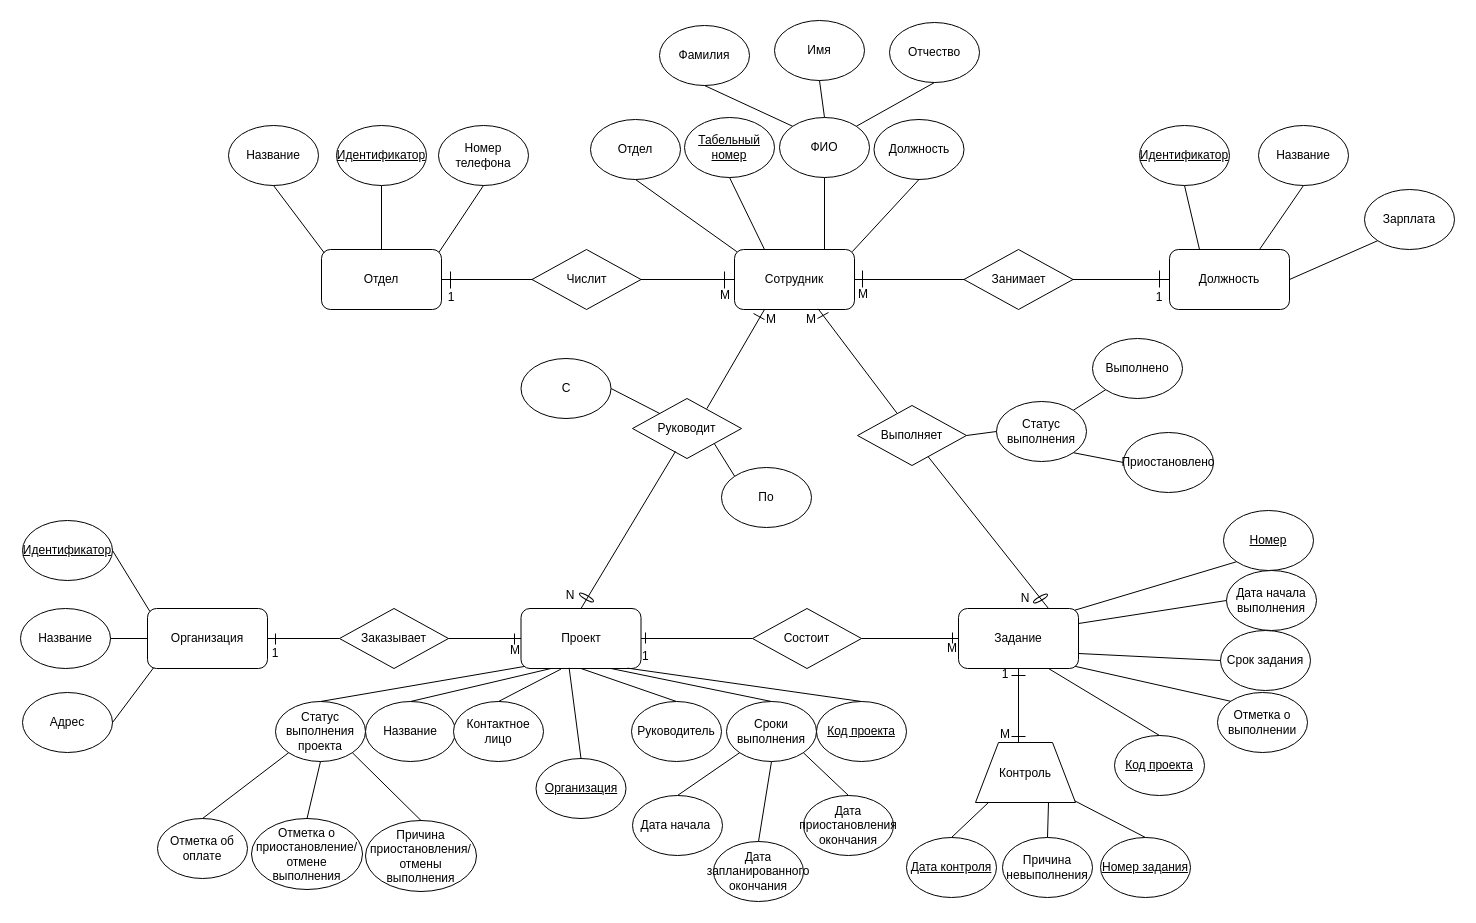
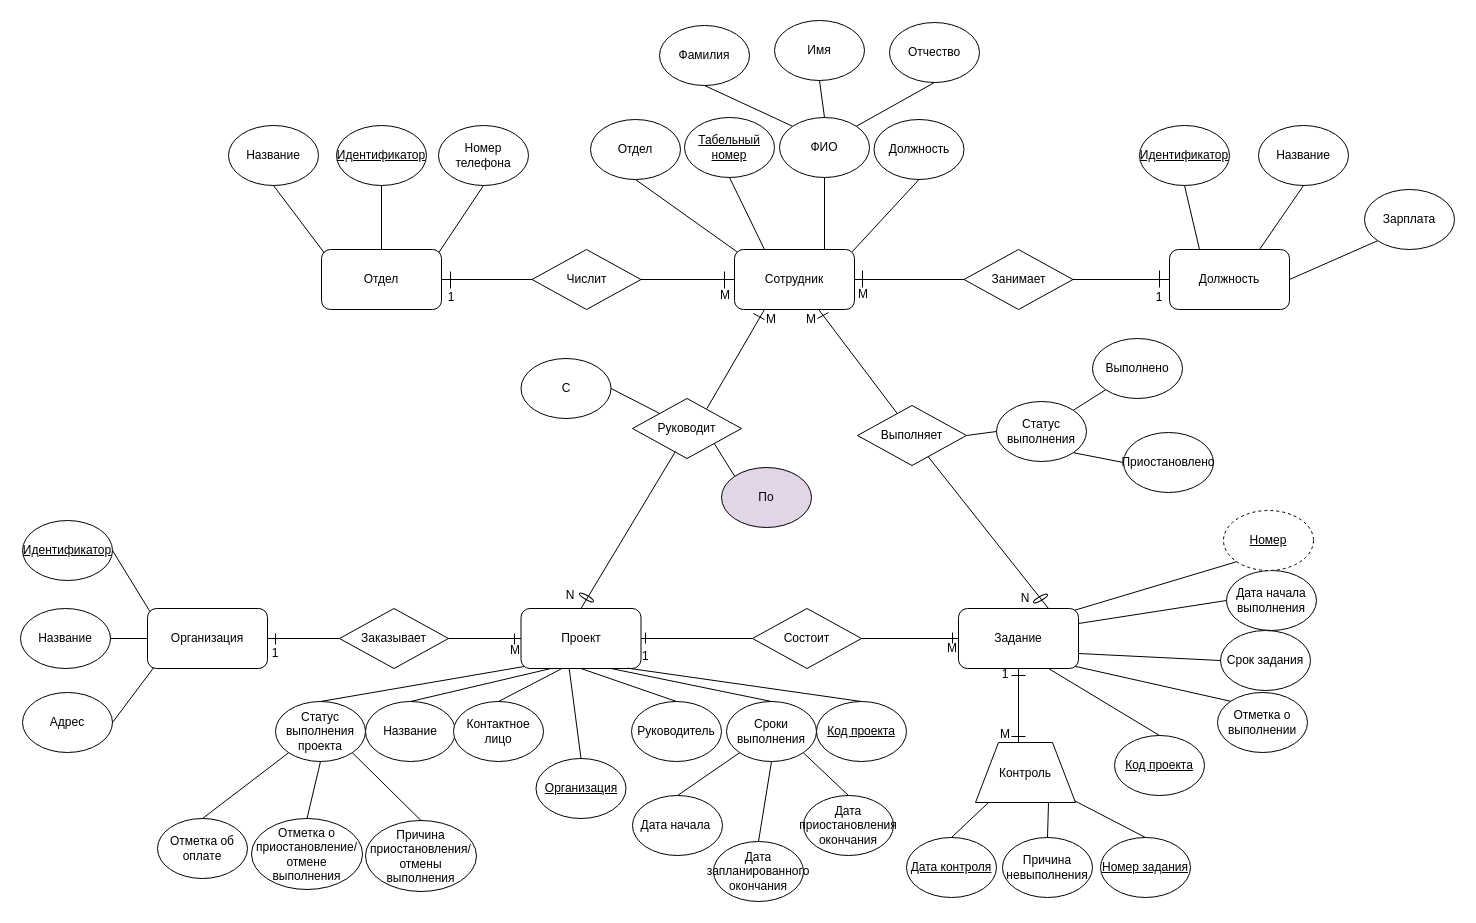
node "По": fillcolor #ffffff -> #e1d5e7
node "Номер": style solid -> dashed
